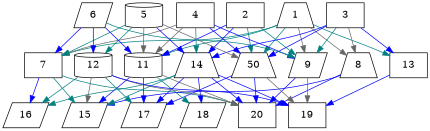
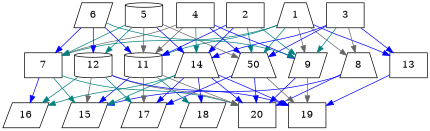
edge "1" -> "13": color teal -> blue
edge "11" -> "17": color blue -> gray40
